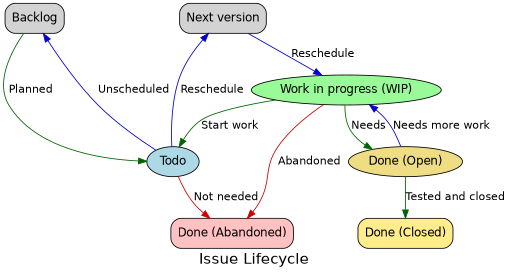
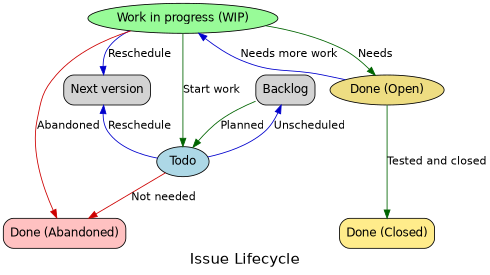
edge "Next version" -> "Work in progress (WIP)": reversed
